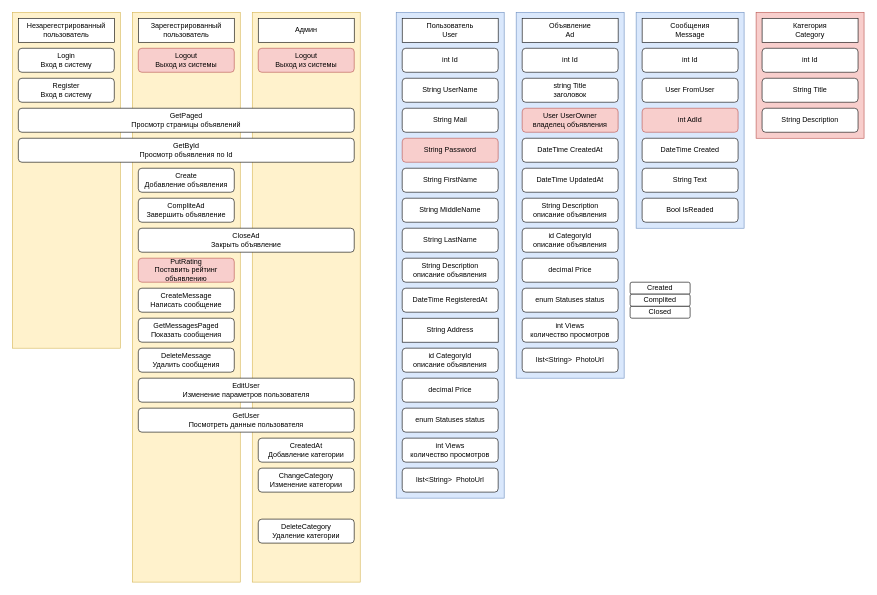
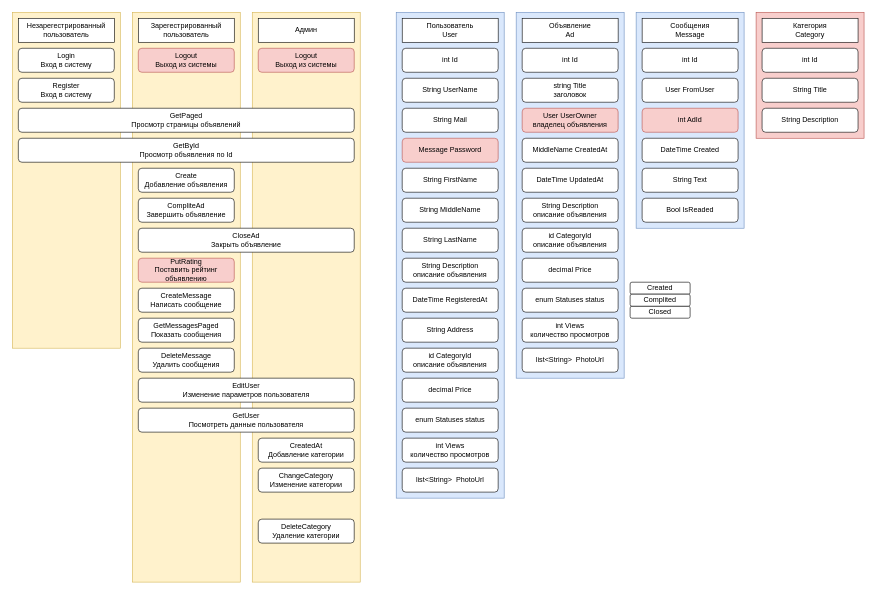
node "String Password": label "String Password" -> "Message Password"
node "DateTime CreatedAt": label "DateTime CreatedAt" -> "MiddleName CreatedAt"
node "String Address": shape rectangle -> rounded rectangle
